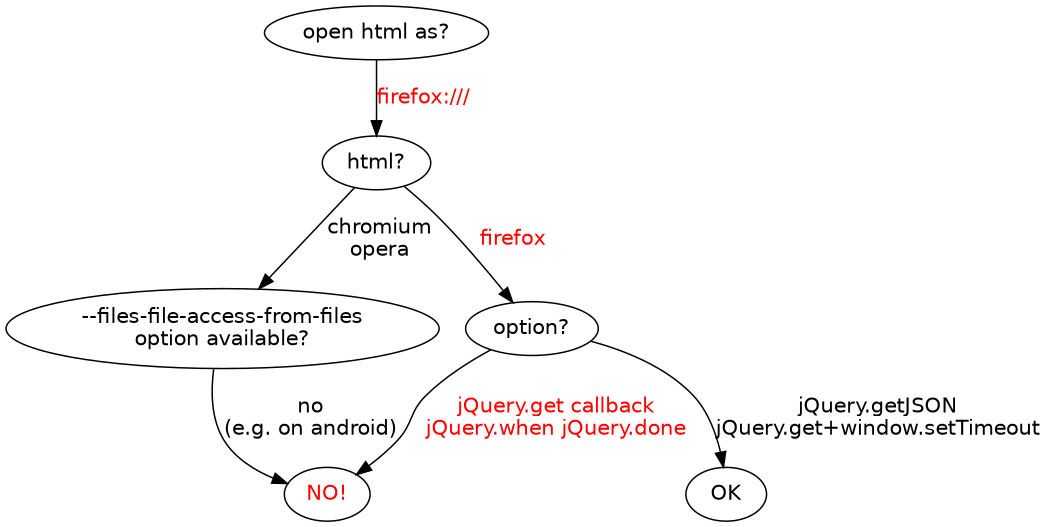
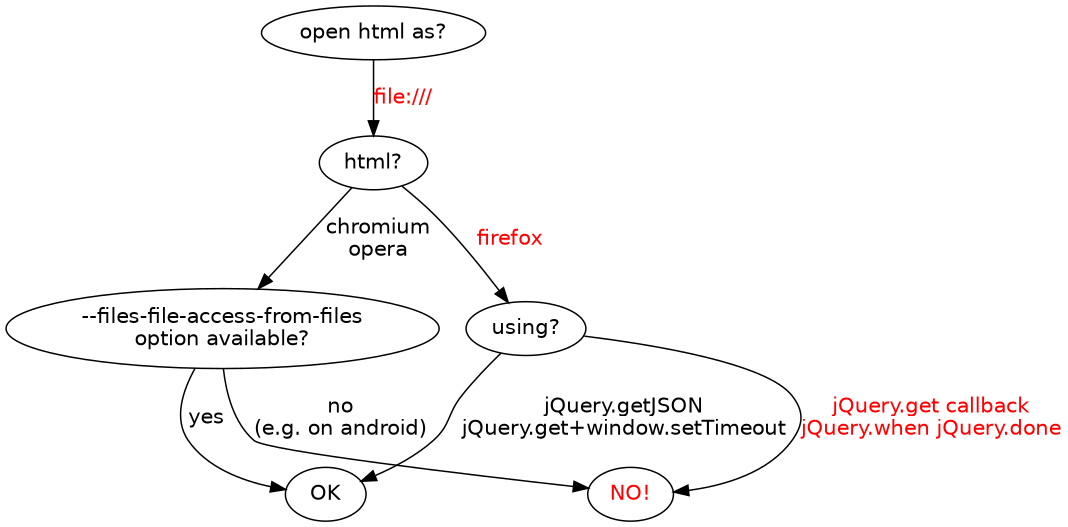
edge "open html as?" -> "html?": label "firefox:///" -> "file:///"
node "option?": label "option?" -> "using?"
edge "--files-file-access-from-files option available?" -> "OK": added, label "yes"
